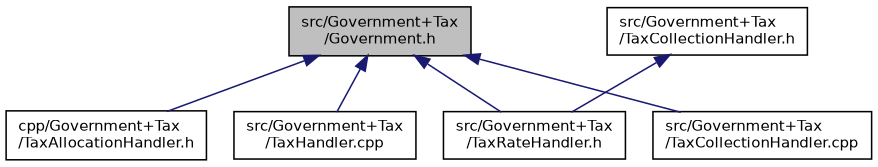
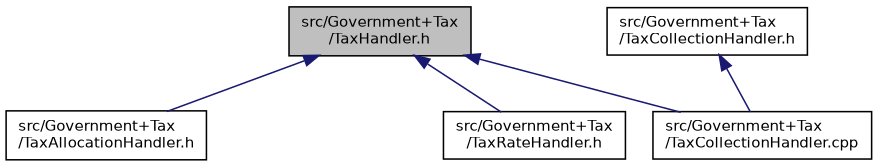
node "src/Government+Tax /Government.h": label "src/Government+Tax /Government.h" -> "src/Government+Tax /TaxHandler.h"
edge "src/Government+Tax /TaxRateHandler.h" -> "src/Government+Tax /TaxCollectionHandler.h": now "src/Government+Tax /TaxCollectionHandler.cpp" -> "src/Government+Tax /TaxCollectionHandler.h"
node "cpp/Government+Tax /TaxAllocationHandler.h": label "cpp/Government+Tax /TaxAllocationHandler.h" -> "src/Government+Tax /TaxAllocationHandler.h"
node "src/Government+Tax /TaxHandler.cpp": removed
